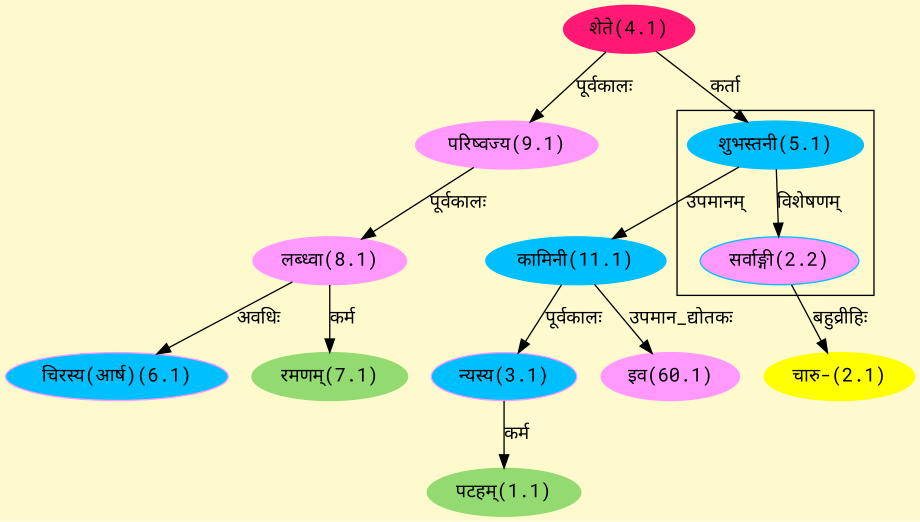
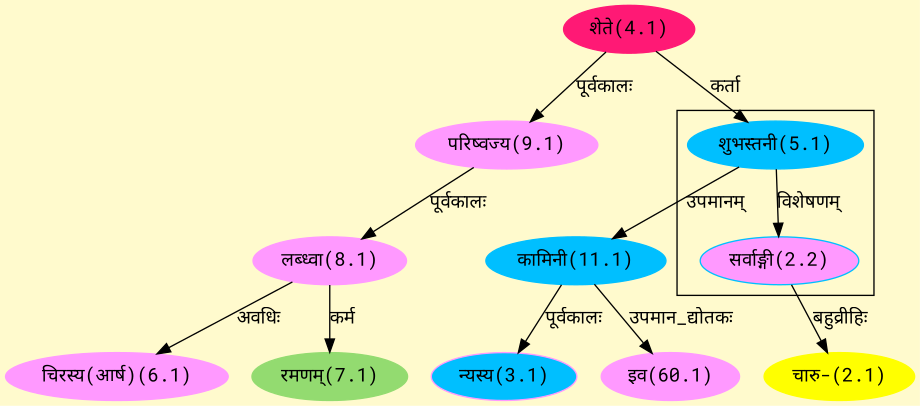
node "चिरस्य(आर्ष)(6.1)": fillcolor #00bfff -> #ff99ff
node "पटहम्(1.1)": removed
